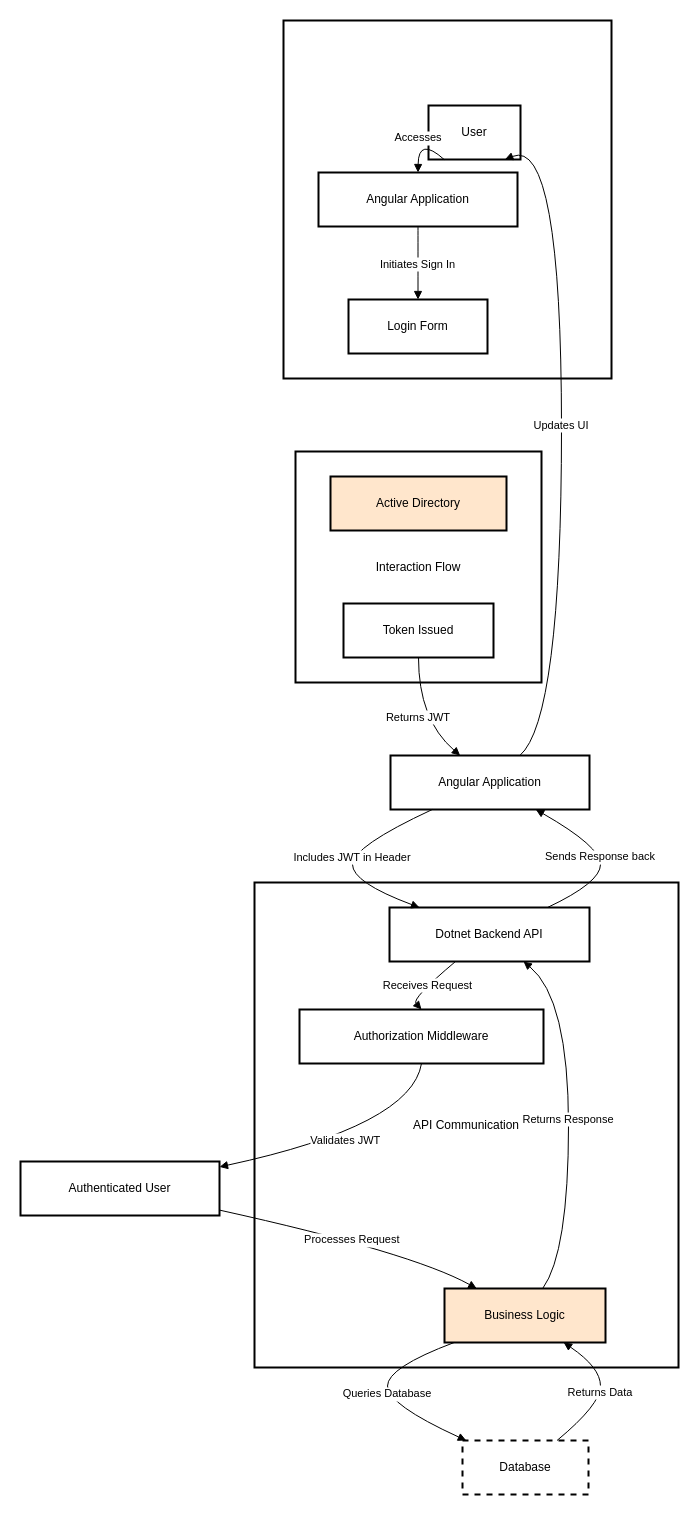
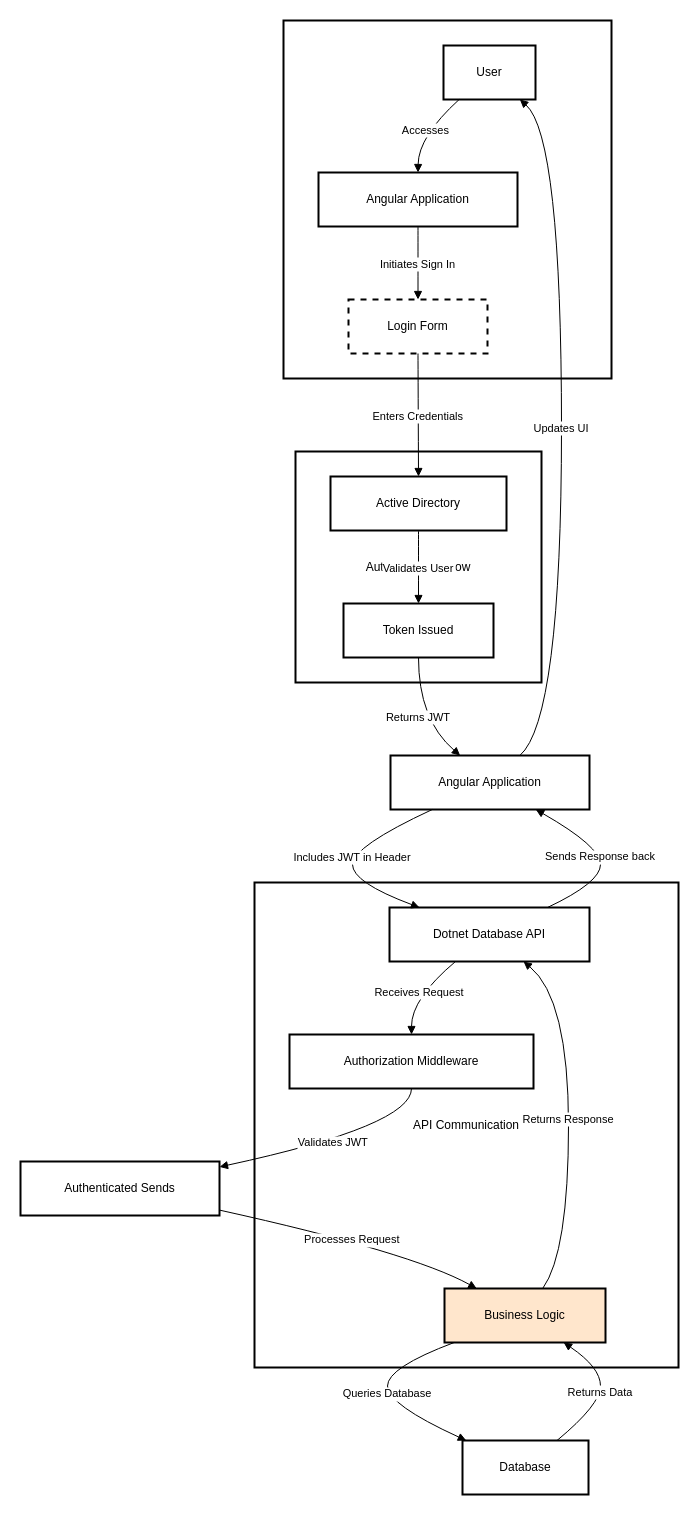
node "User": moved (475, 133) -> (490, 73)
node "Login Form": style solid -> dashed
edge "Login Form" -> "Active Directory": added, label "Enters Credentials"
node "Active Directory": fillcolor #ffe6cc -> #ffffff
edge "Active Directory" -> "Token Issued": added, label "Validates User"
node "Interaction Flow": label "Interaction Flow" -> "Authentication Flow"
node "Dotnet Backend API": label "Dotnet Backend API" -> "Dotnet Database API"
node "Authorization Middleware": moved (422, 1037) -> (412, 1062)
node "Authenticated User": label "Authenticated User" -> "Authenticated Sends"
node "Database": style dashed -> solid
